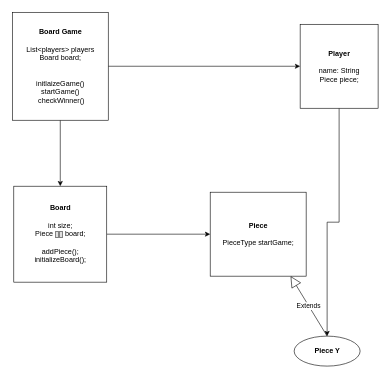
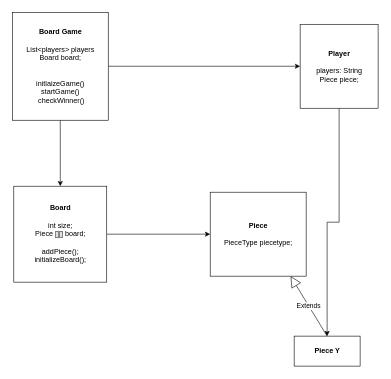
node "Player name: String Piece piece;": label "Player name: String Piece piece;" -> "Player players: String Piece piece;"
node "Piece PieceType startGame;": label "Piece PieceType startGame;" -> "Piece PieceType piecetype;"
node "Piece Y": shape ellipse -> rectangle
